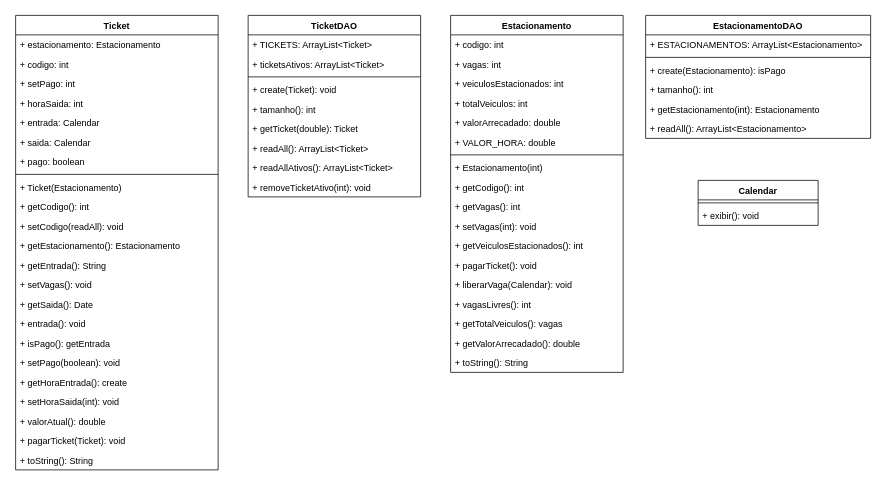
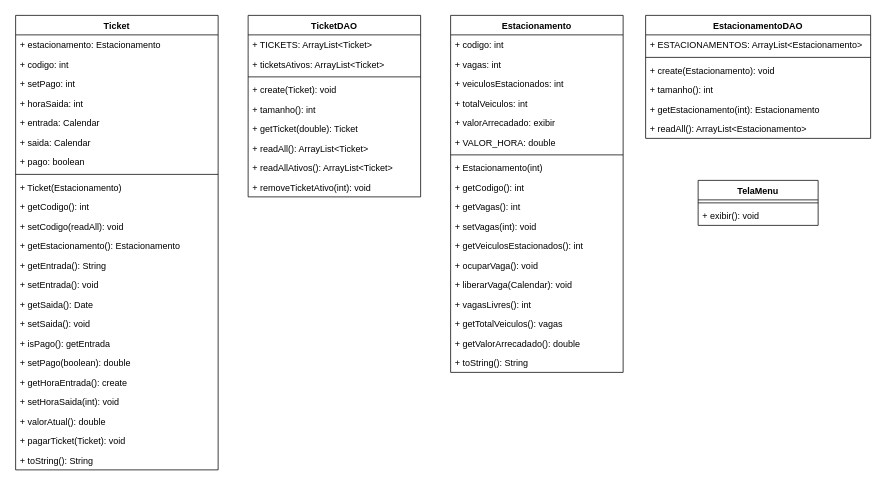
node "+ create(Estacionamento): isPago": label "+ create(Estacionamento): isPago" -> "+ create(Estacionamento): void"
node "+ valorArrecadado: double": label "+ valorArrecadado: double" -> "+ valorArrecadado: exibir"
node "Calendar": label "Calendar" -> "TelaMenu"
node "+ pagarTicket(): void": label "+ pagarTicket(): void" -> "+ ocuparVaga(): void"
node "+ setVagas(): void": label "+ setVagas(): void" -> "+ setEntrada(): void"
node "+ entrada(): void": label "+ entrada(): void" -> "+ setSaida(): void"
node "+ setPago(boolean): void": label "+ setPago(boolean): void" -> "+ setPago(boolean): double"
